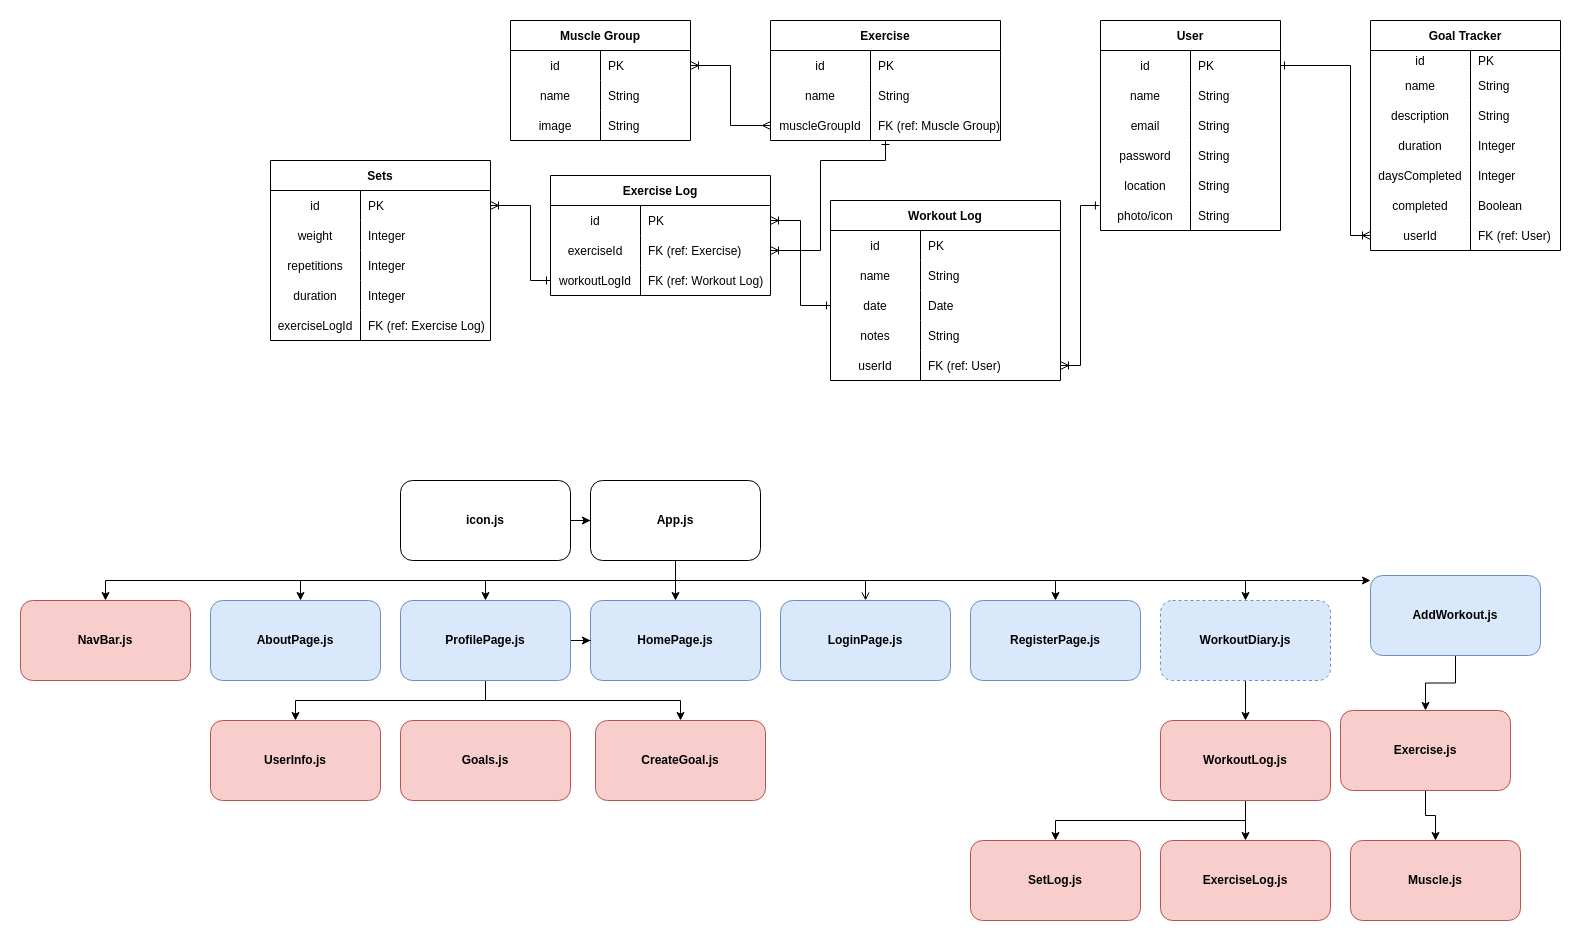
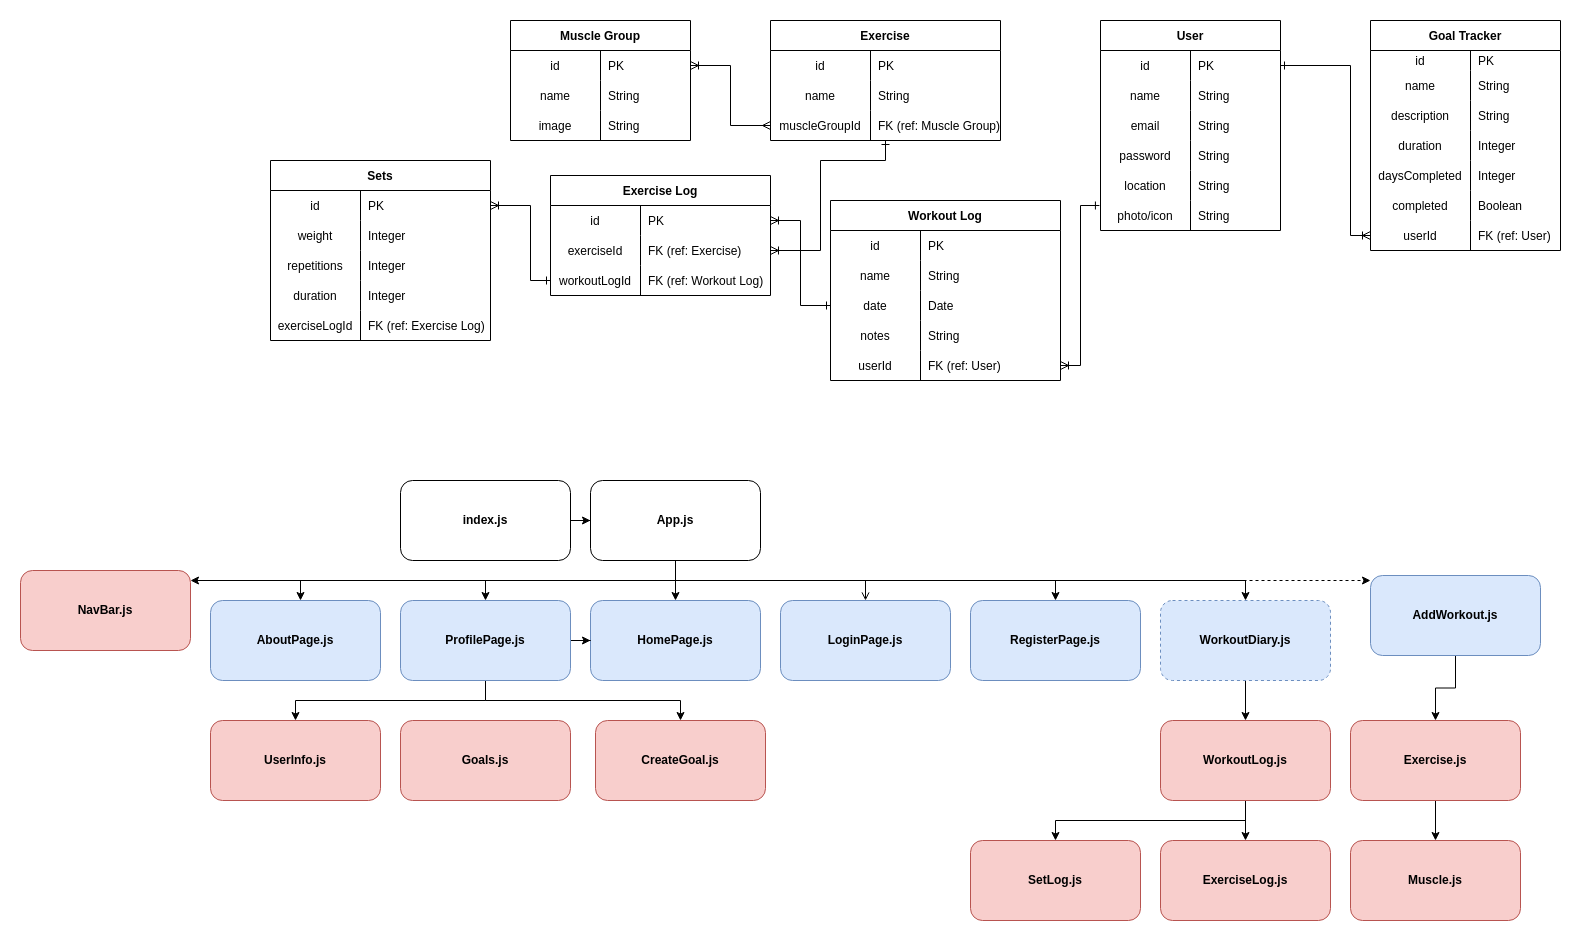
node "icon.js": label "icon.js" -> "index.js"
edge "App.js" -> "AddWorkout.js": style solid -> dashed
node "NavBar.js": moved (106, 641) -> (106, 611)
node "Exercise.js": moved (1426, 751) -> (1436, 761)
